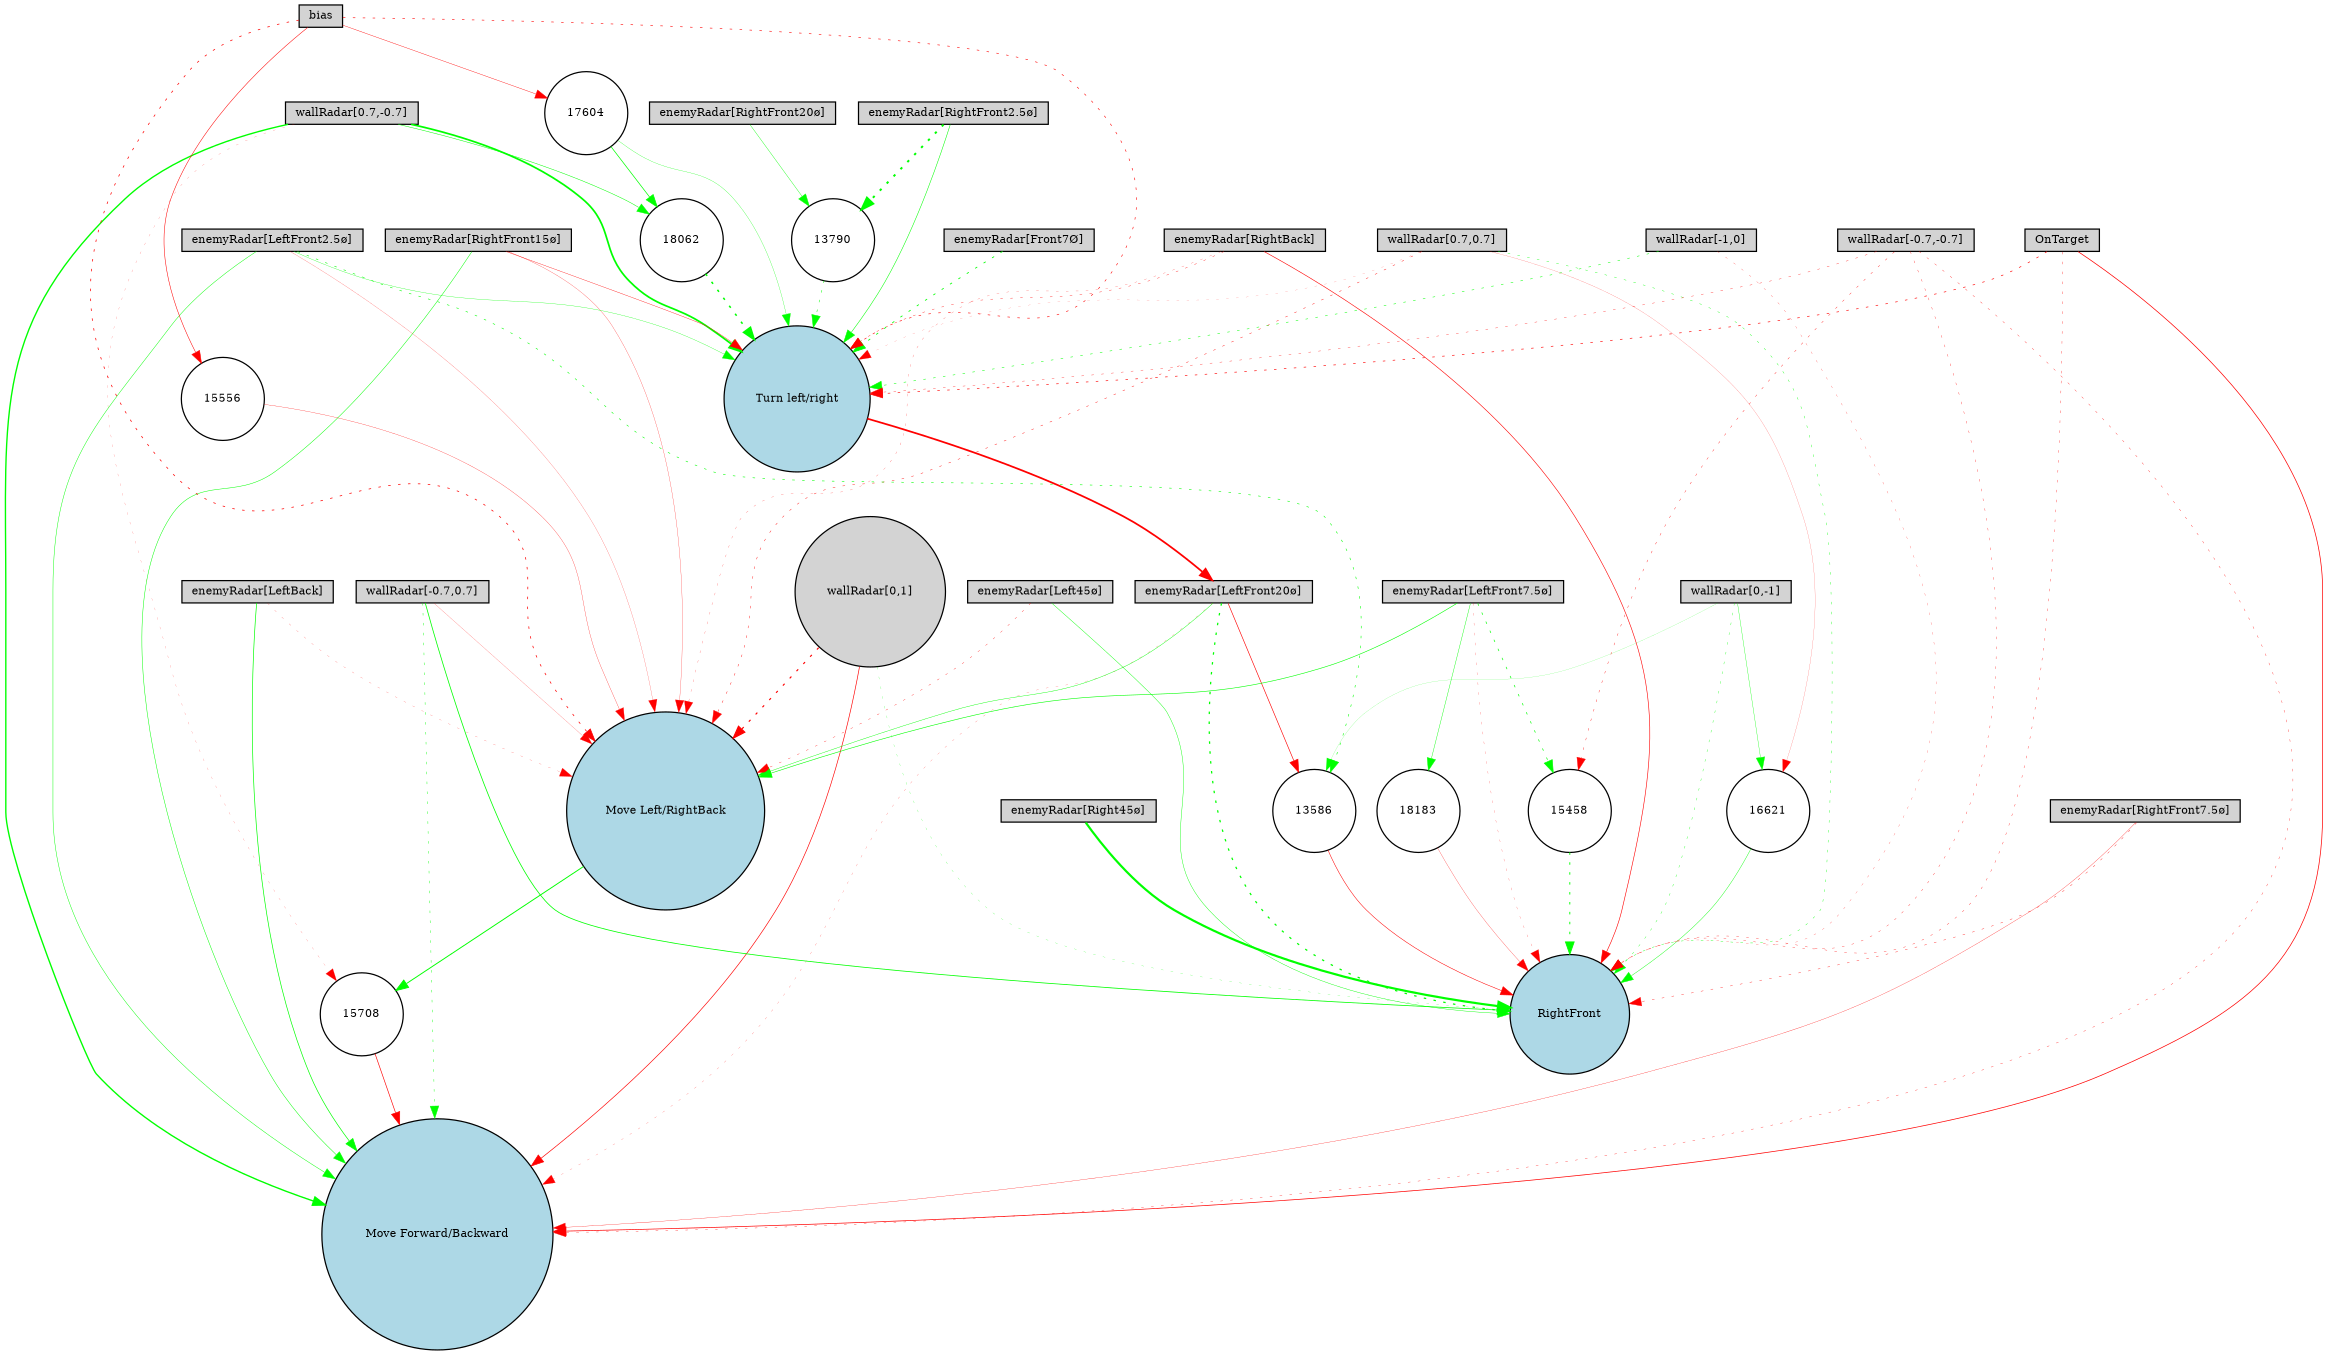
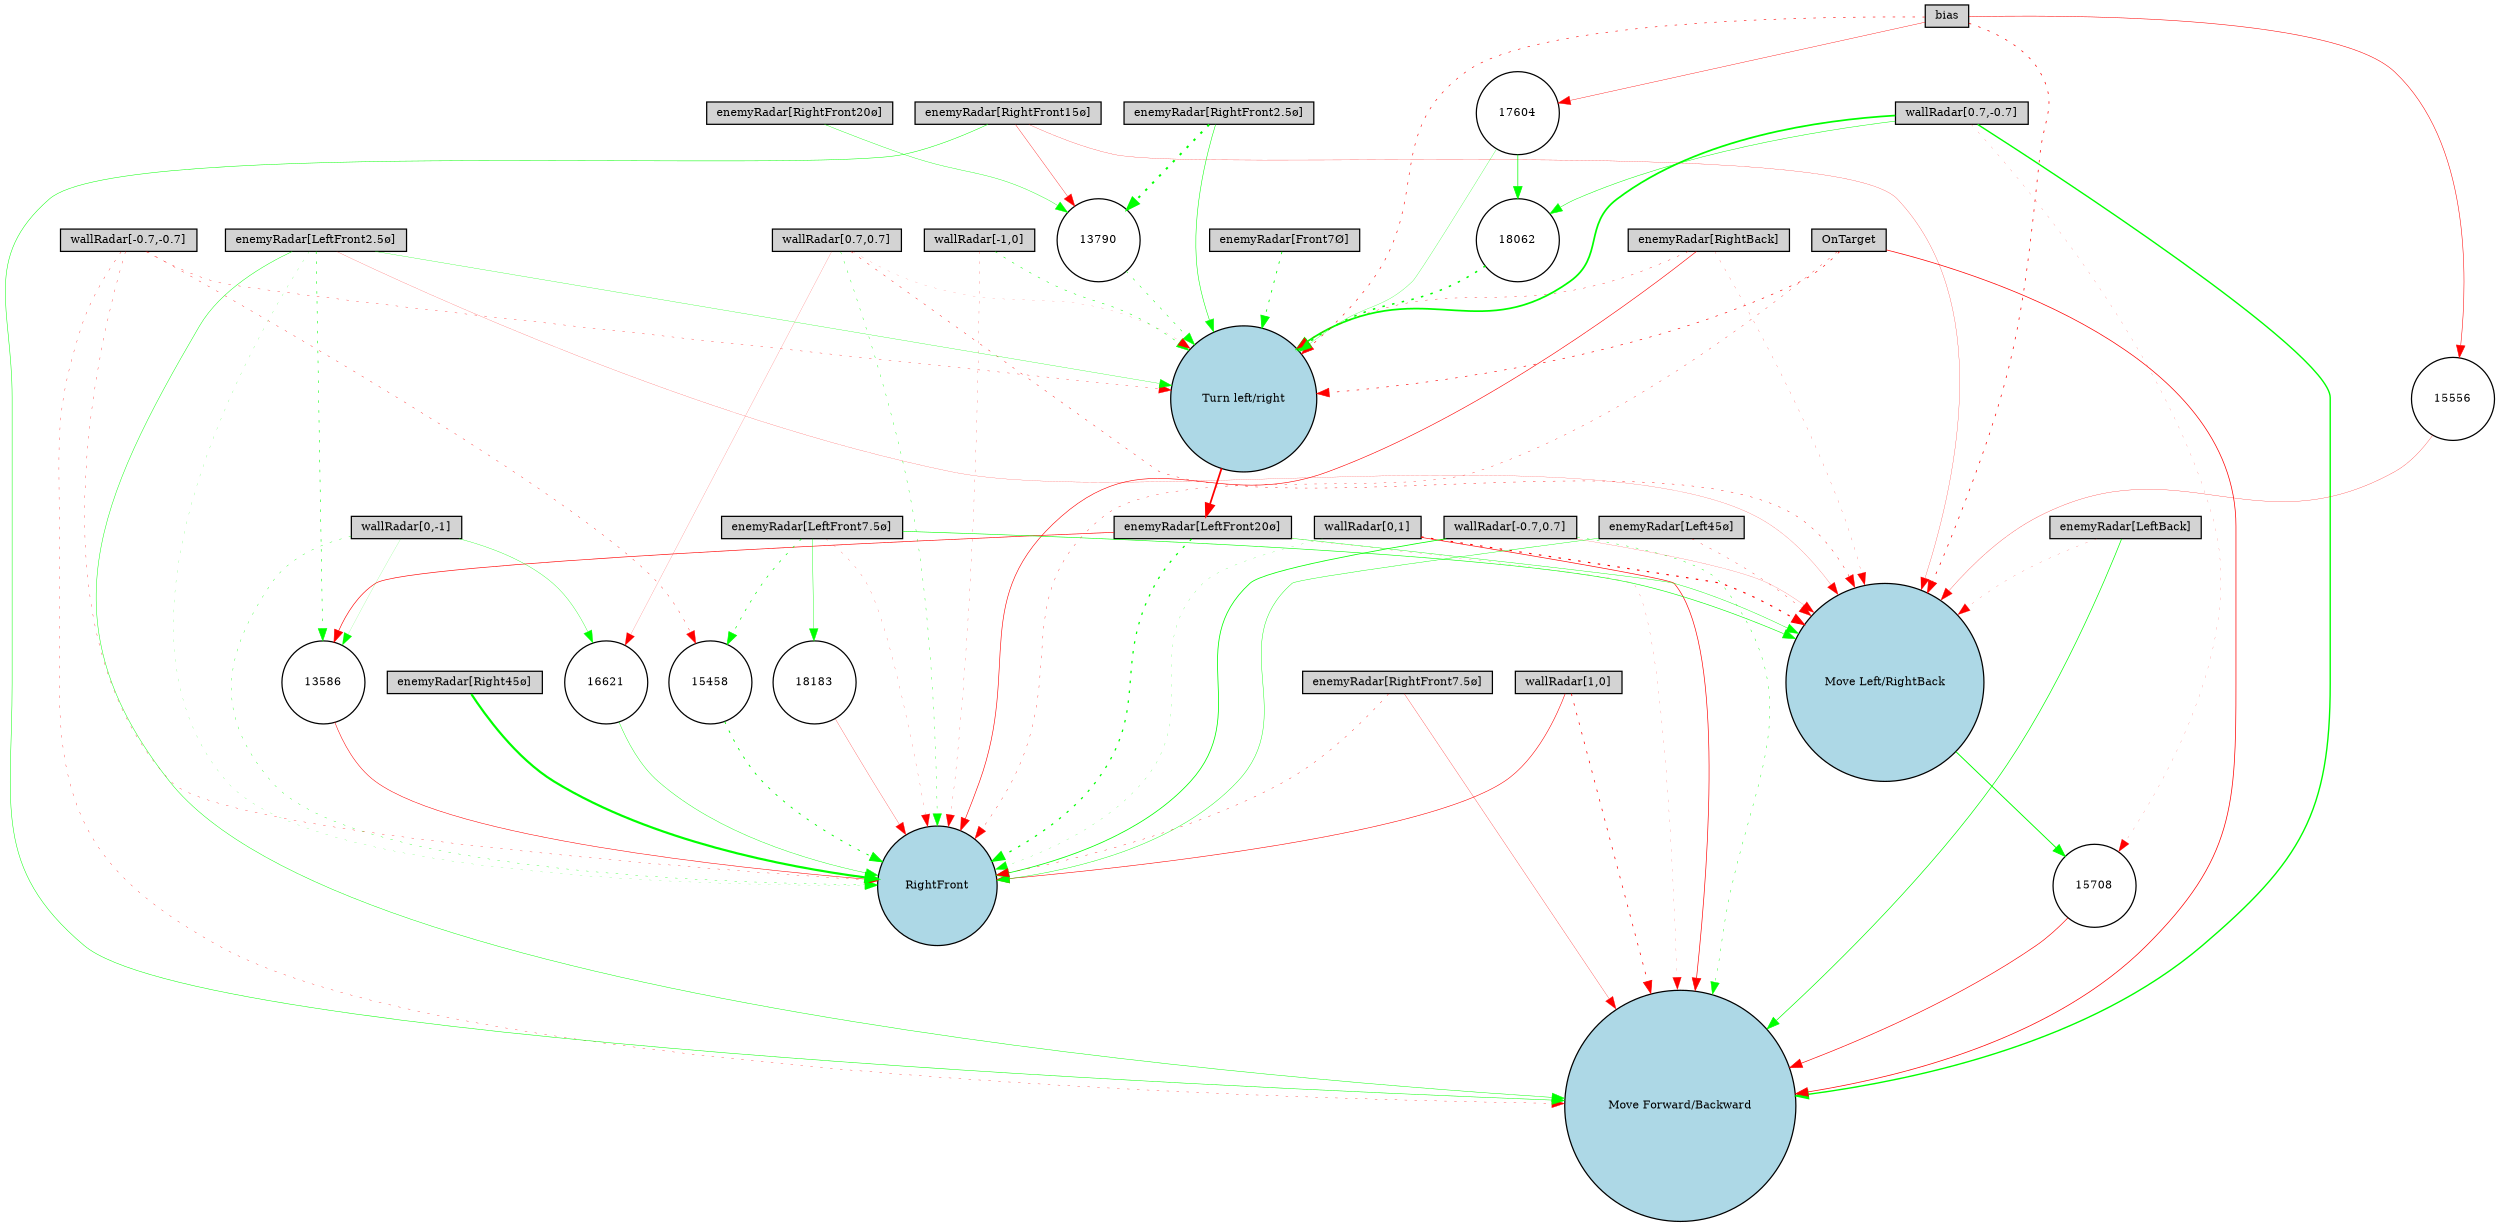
edge "enemyRadar[RightFront15ø]" -> "Turn left/right": now "enemyRadar[RightFront15ø]" -> "13790"
node "wallRadar[0,1]": shape circle -> box
node "wallRadar[1,0]": added
edge "enemyRadar[LeftFront2.5ø]" -> "RightFront": added
